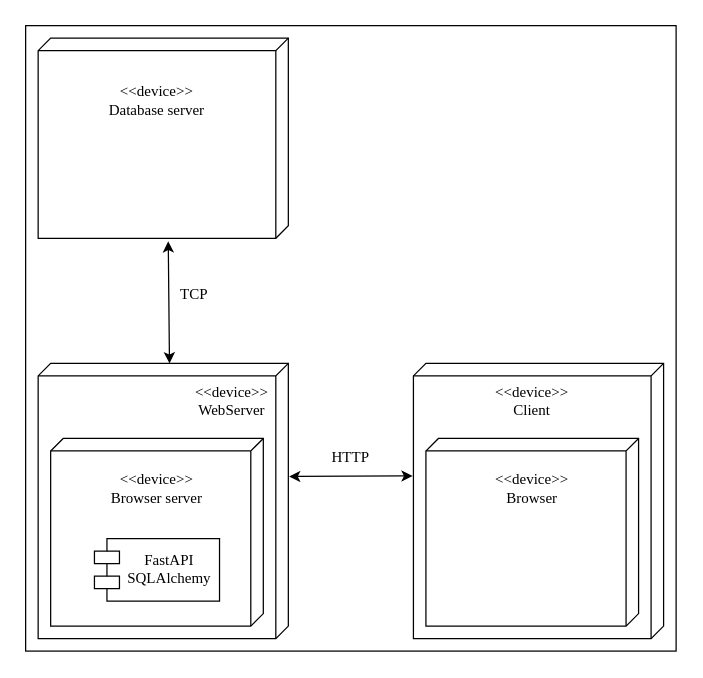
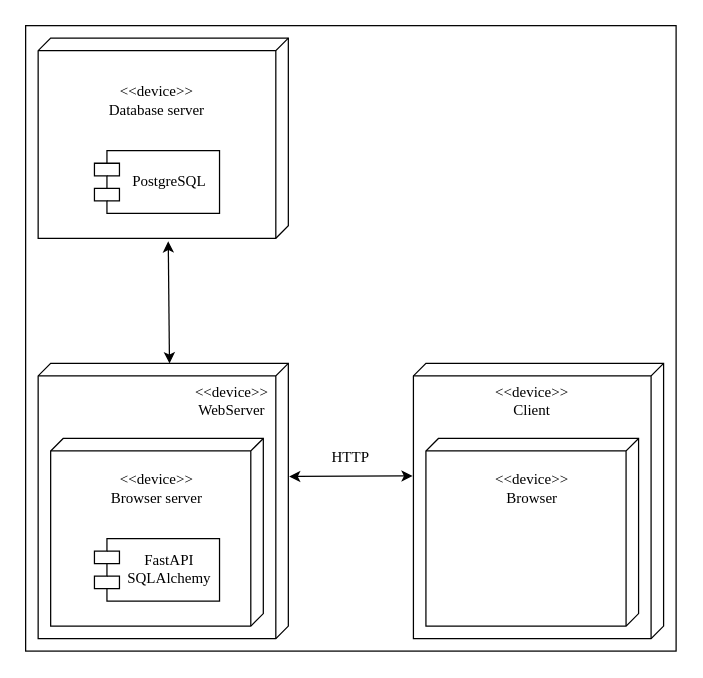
node "PostgreSQL": added
node "TCP": removed
